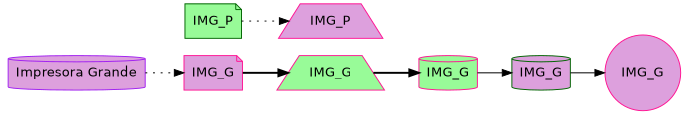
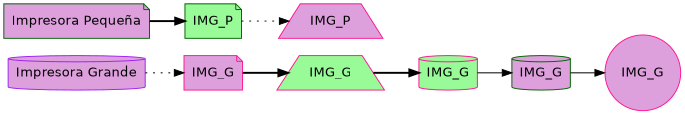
node "Impresora Pequeña": added
